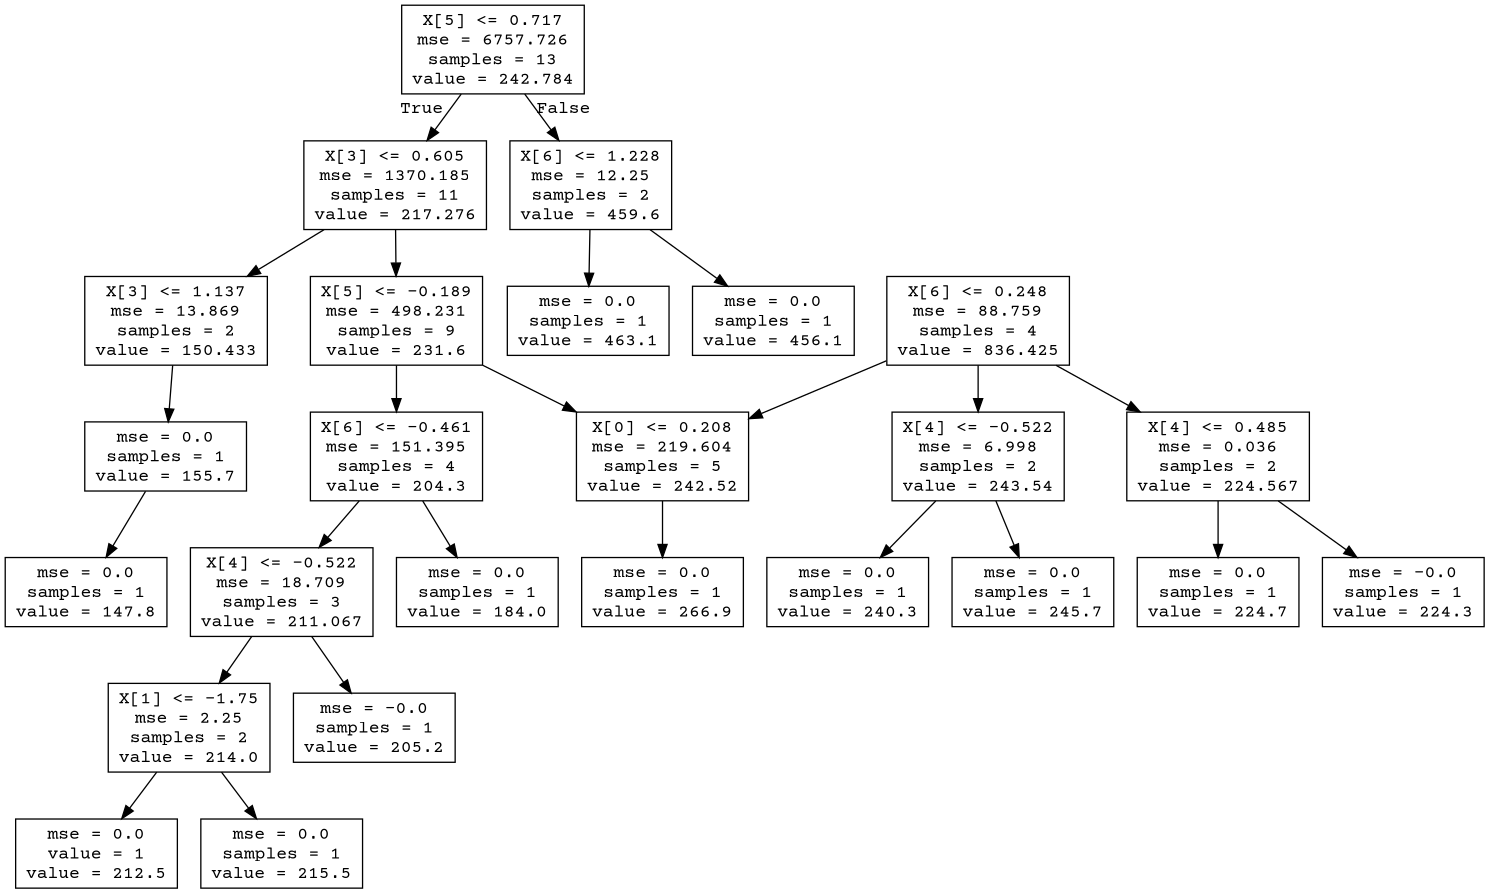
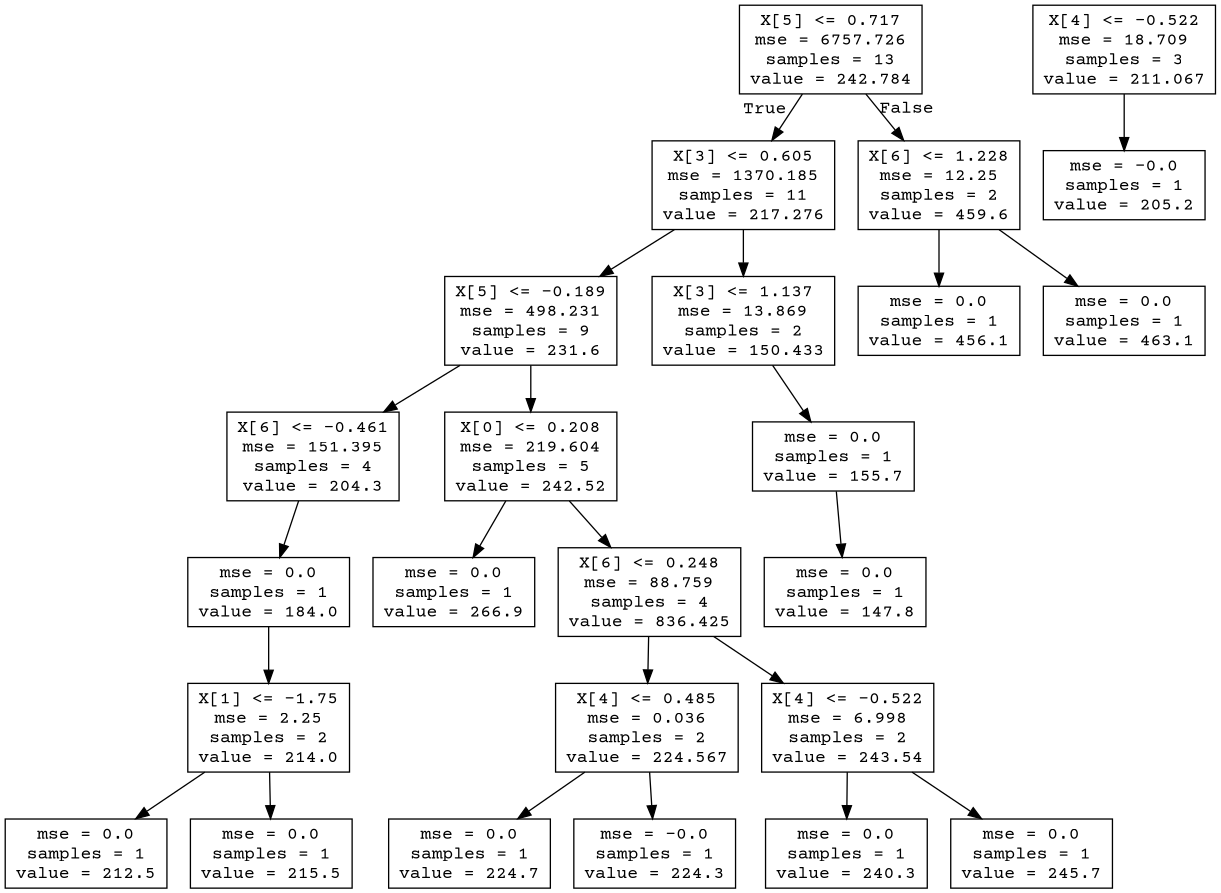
edge "X[6] <= 0.248 mse = 88.759 samples = 4 value = 836.425" -> "X[0] <= 0.208 mse = 219.604 samples = 5 value = 242.52": reversed
edge "X[6] <= -0.461 mse = 151.395 samples = 4 value = 204.3" -> "X[4] <= -0.522 mse = 18.709 samples = 3 value = 211.067": removed
edge "X[4] <= -0.522 mse = 18.709 samples = 3 value = 211.067" -> "X[1] <= -1.75 mse = 2.25 samples = 2 value = 214.0": now "mse = 0.0 samples = 1 value = 184.0" -> "X[1] <= -1.75 mse = 2.25 samples = 2 value = 214.0"
node "mse = 0.0 value = 1 value = 212.5": label "mse = 0.0 value = 1 value = 212.5" -> "mse = 0.0 samples = 1 value = 212.5"
